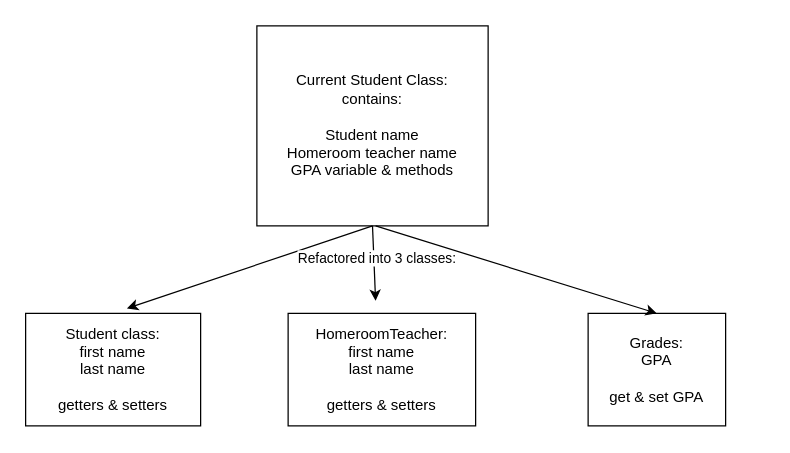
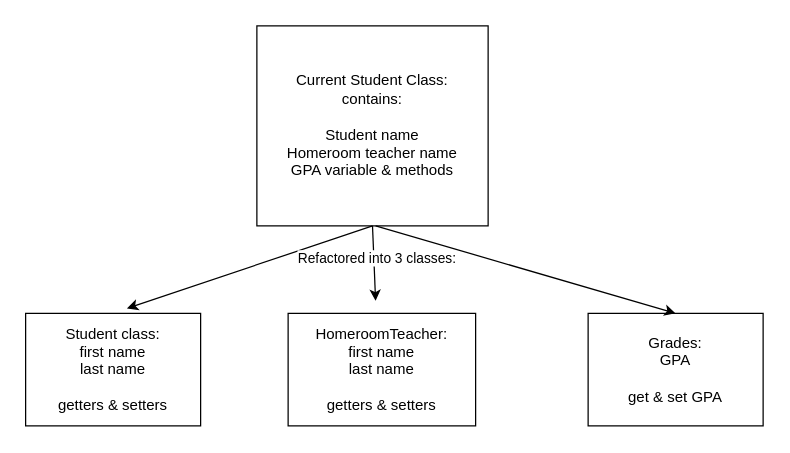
node "Grades: GPA get & set GPA": size 138x113 -> 175x113
